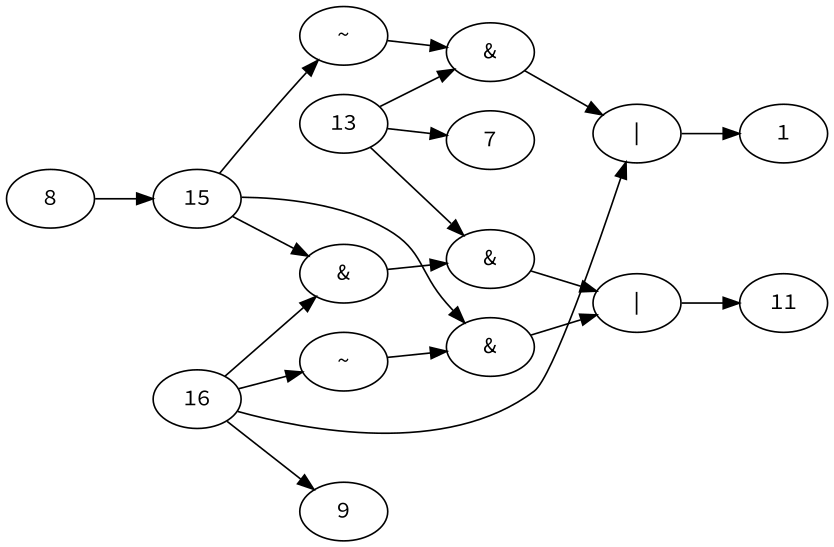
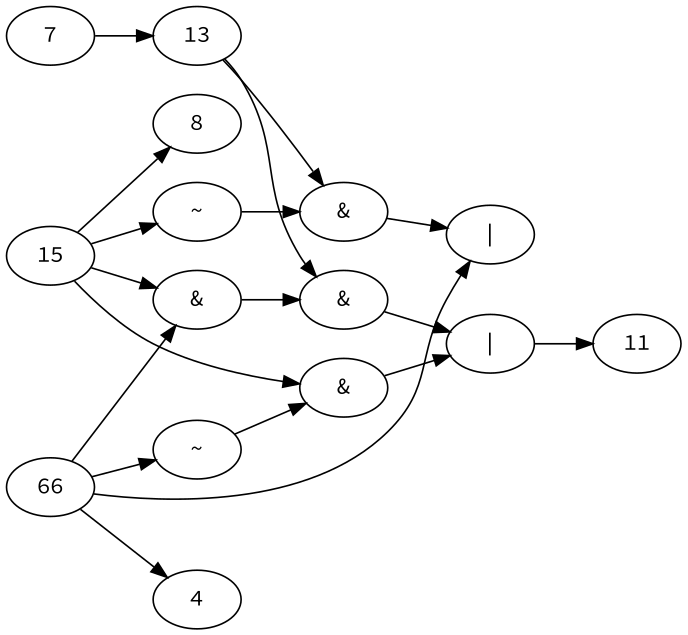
edge "13" -> "7": reversed
node "1": removed
edge "8" -> "15": reversed
node "16": label "16" -> "66"
node "9": label "9" -> "4"
